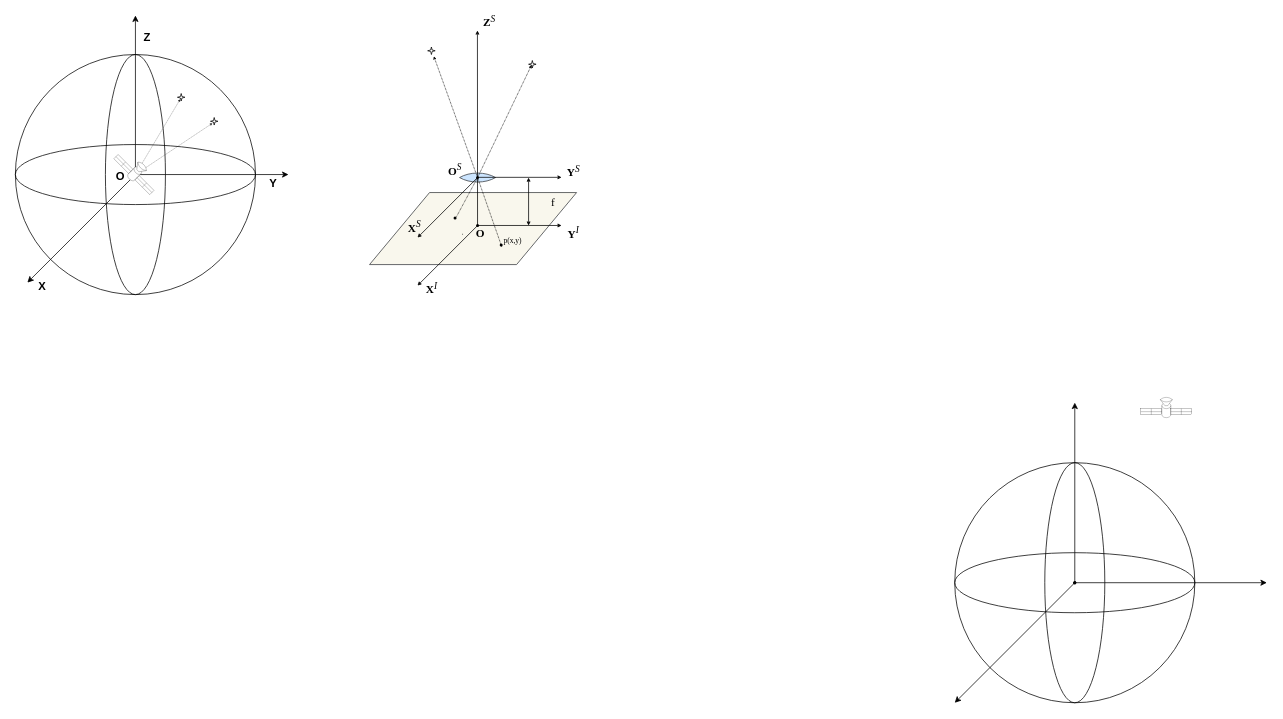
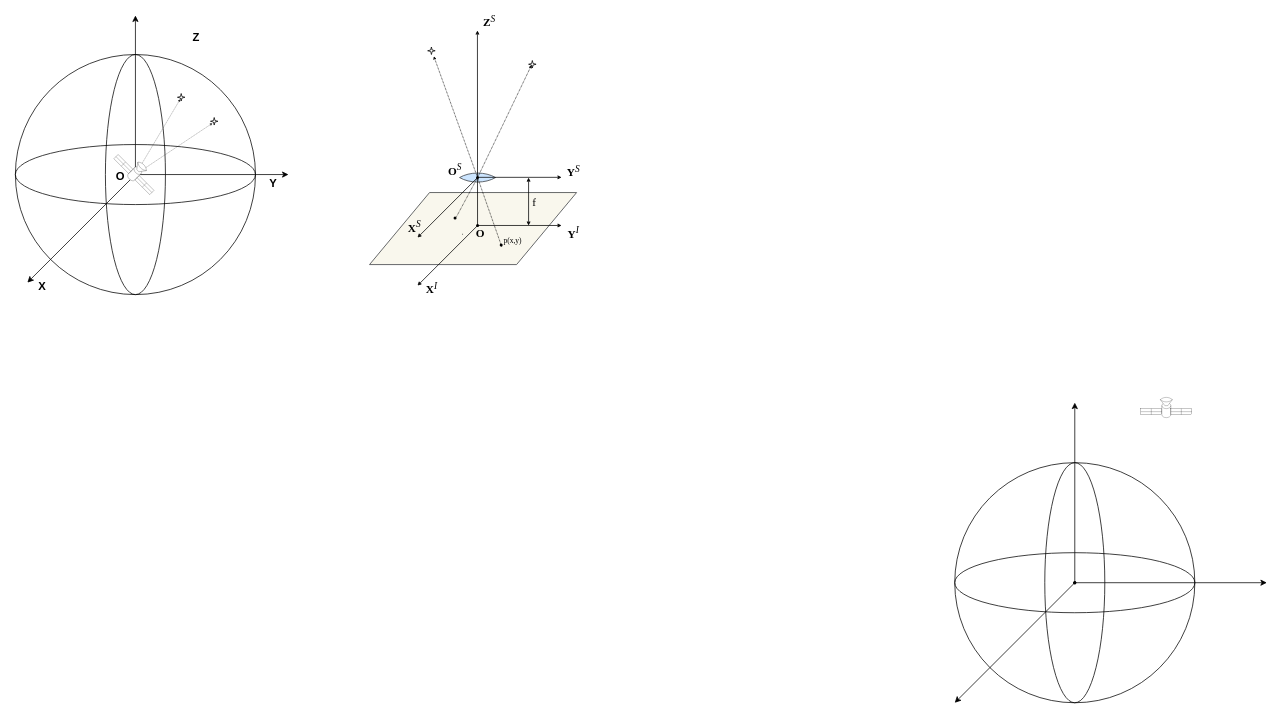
node "Z": moved (147, 36) -> (196, 36)
node "f": moved (553, 201) -> (534, 201)
